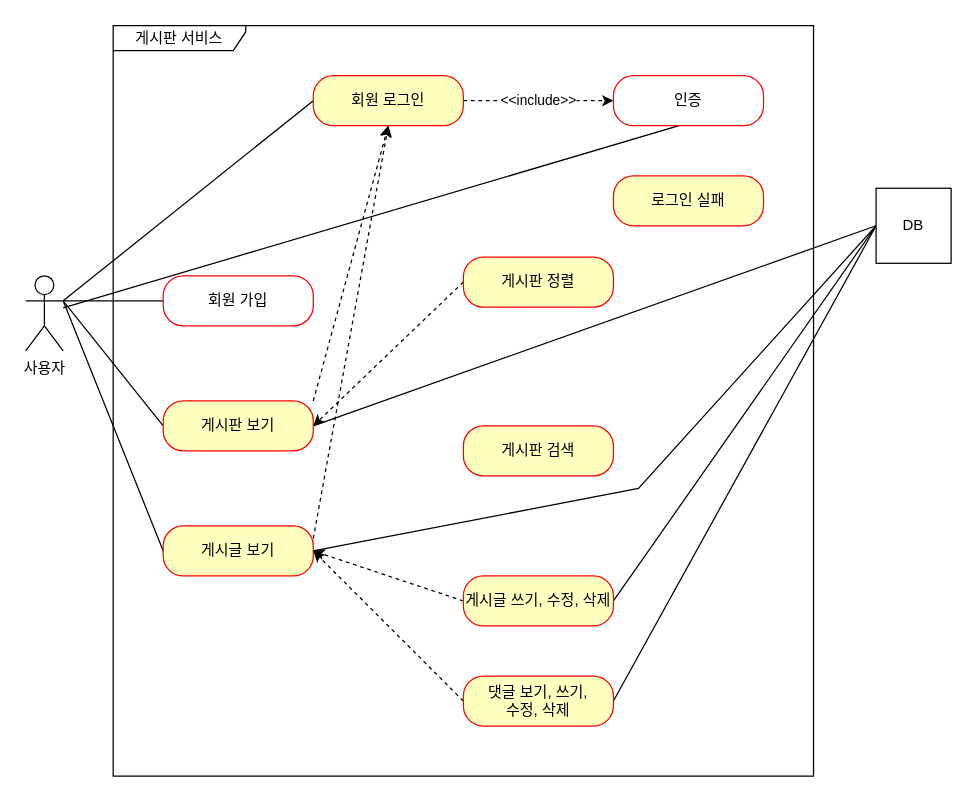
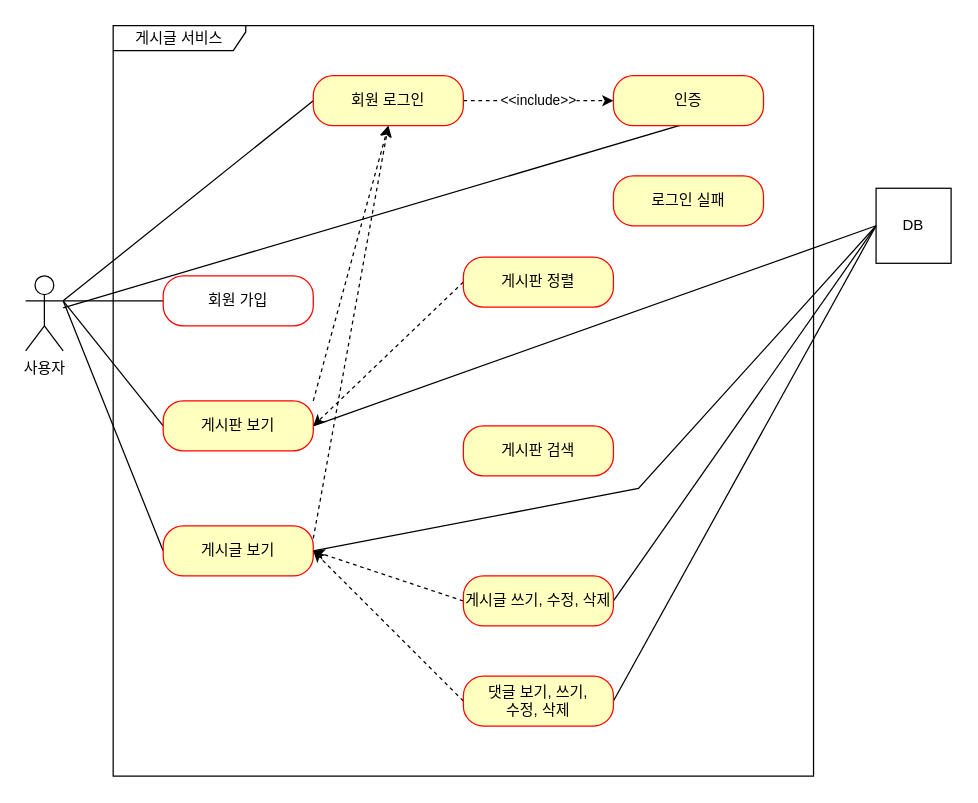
node "게시판 서비스": label "게시판 서비스" -> "게시글 서비스"
node "인증": fillcolor #ffffff -> #ffffc0
